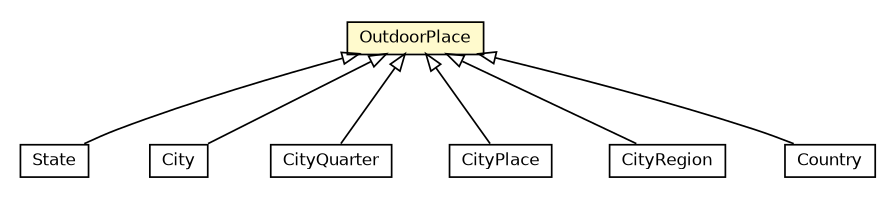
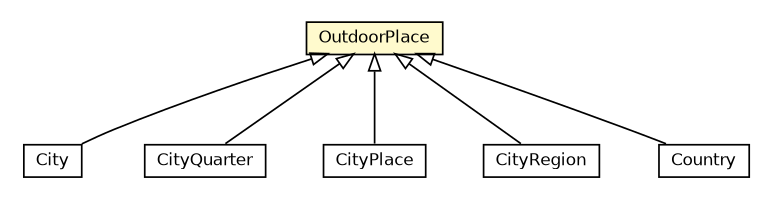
node "State": removed
